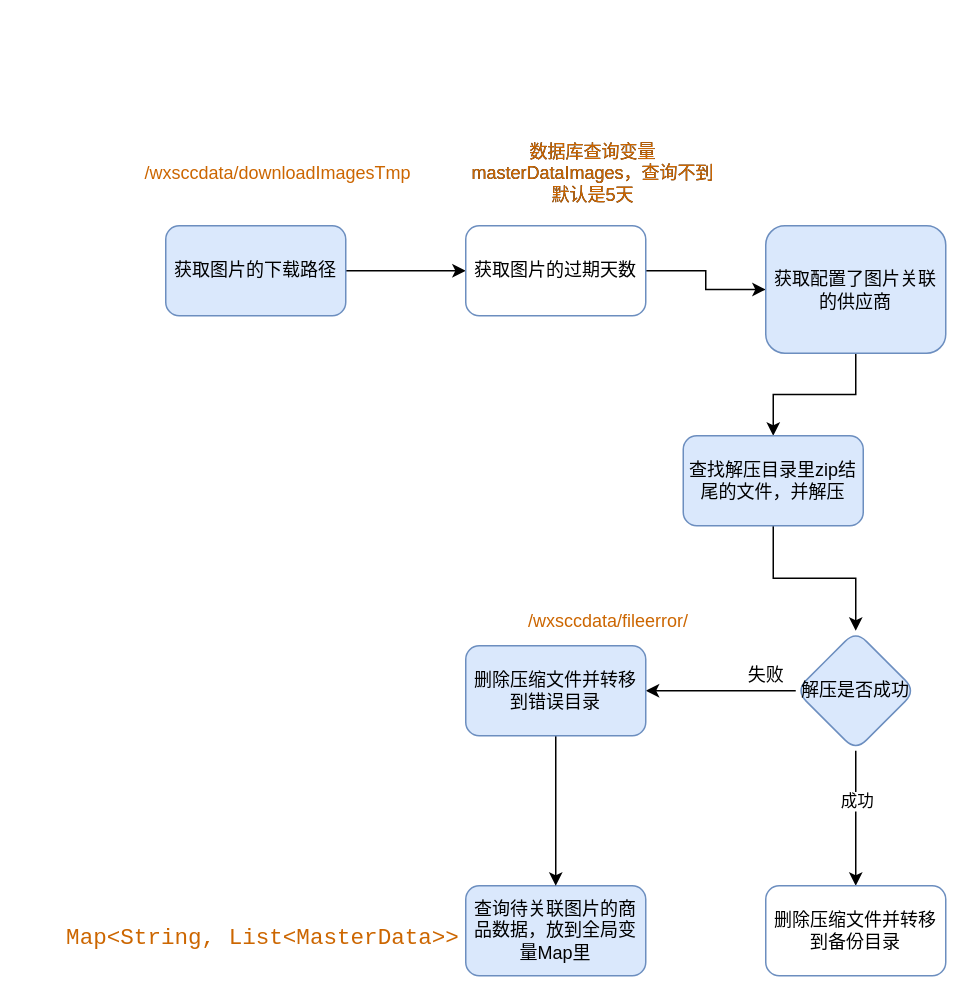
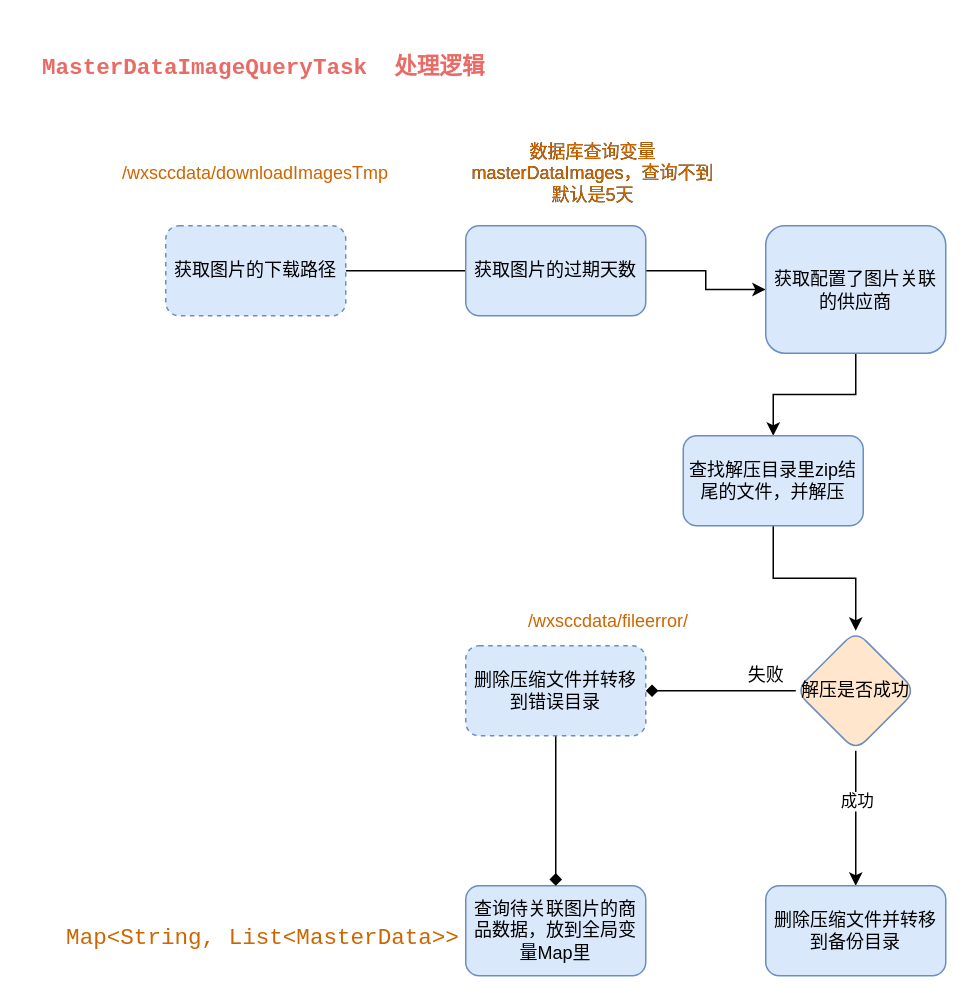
node "MasterDataImageQueryTask 处理逻辑": added
node "/wxsccdata/downloadImagesTmp": moved (278, 173) -> (256, 173)
node "获取图片的下载路径": style solid -> dashed
edge "获取图片的下载路径" -> "获取图片的过期天数": arrowhead classic -> none
node "获取图片的过期天数": fillcolor #ffffff -> #dae8fc
node "删除压缩文件并转移到错误目录": style solid -> dashed
edge "解压是否成功" -> "删除压缩文件并转移到错误目录": arrowhead classic -> diamond
node "解压是否成功": fillcolor #dae8fc -> #ffe6cc
edge "删除压缩文件并转移到错误目录" -> "查询待关联图片的商品数据，放到全局变量Map里": arrowhead classic -> diamond
node "删除压缩文件并转移到备份目录": fillcolor #ffffff -> #dae8fc
